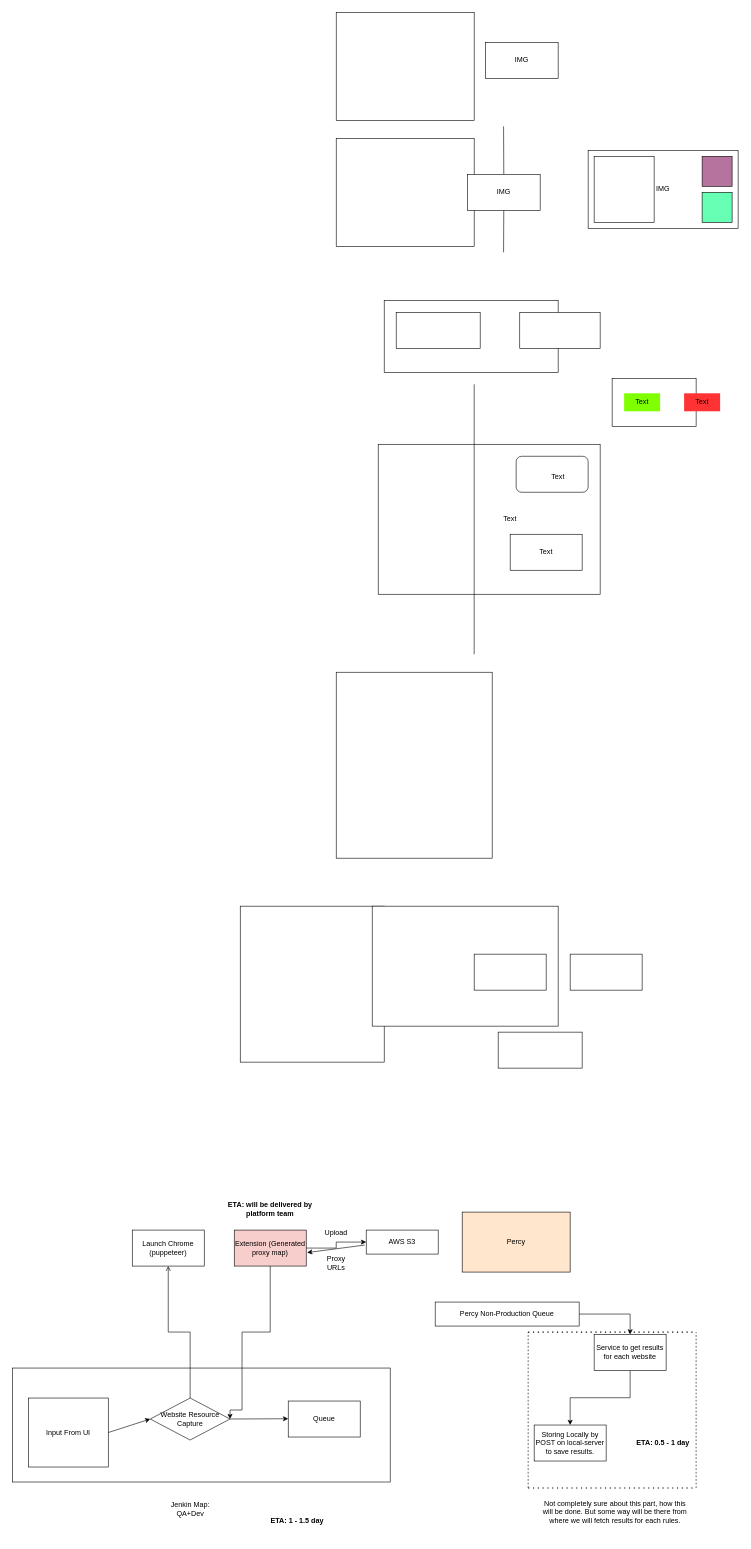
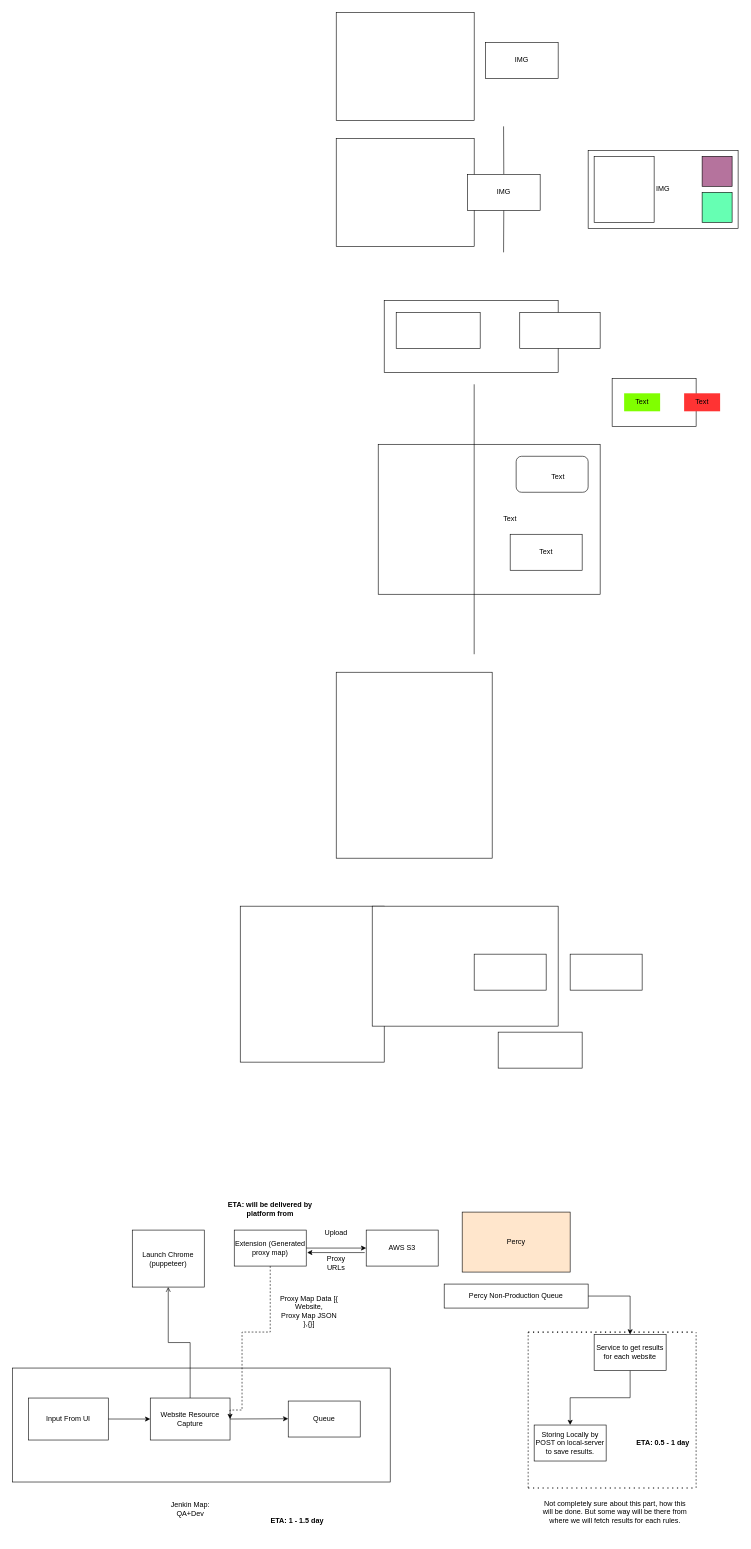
node "ETA: will be delivered by platform team": label "ETA: will be delivered by platform team" -> "ETA: will be delivered by platform from"
node "AWS S3": size 72x24 -> 72x36
node "Launch Chrome (puppeteer)": size 72x36 -> 72x57
node "Extension (Generated proxy map)": fillcolor #f8cecc -> #ffffff
node "Proxy Map Data [{ Website, Proxy Map JSON },{}]": added
node "Percy Non-Production Queue": moved (507, 1314) -> (516, 1296)
edge "Extension (Generated proxy map)" -> "Website Resource Capture": style solid -> dashed
node "Website Resource Capture": shape diamond -> rectangle
node "Input From UI": size 80x69 -> 80x42
